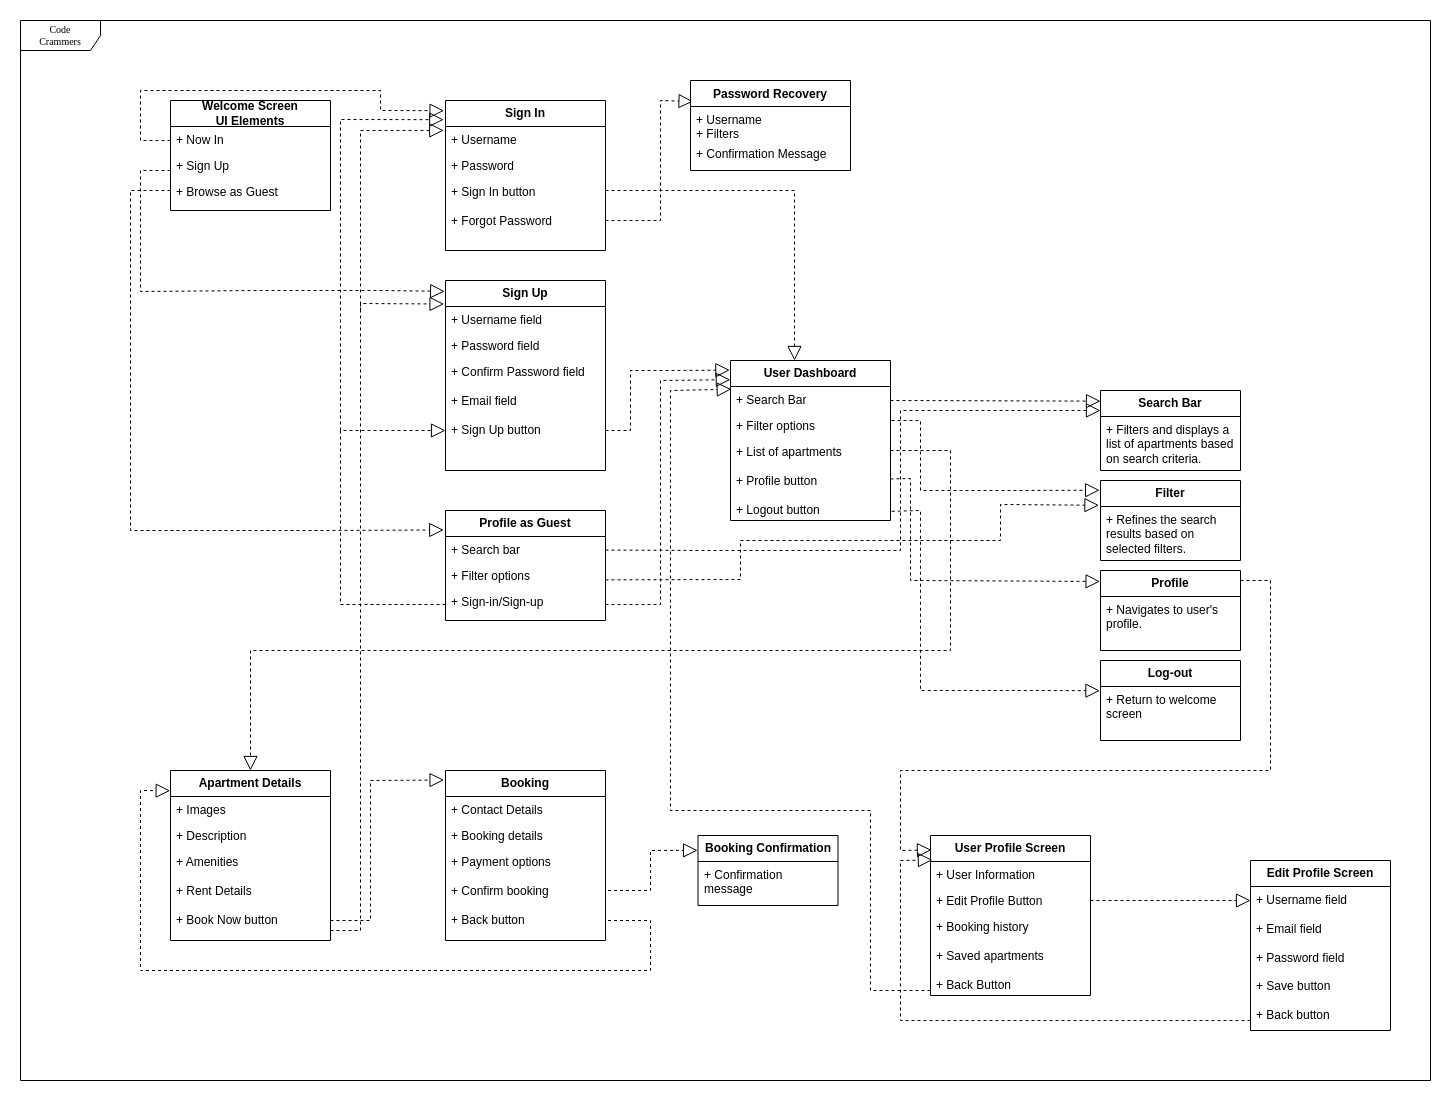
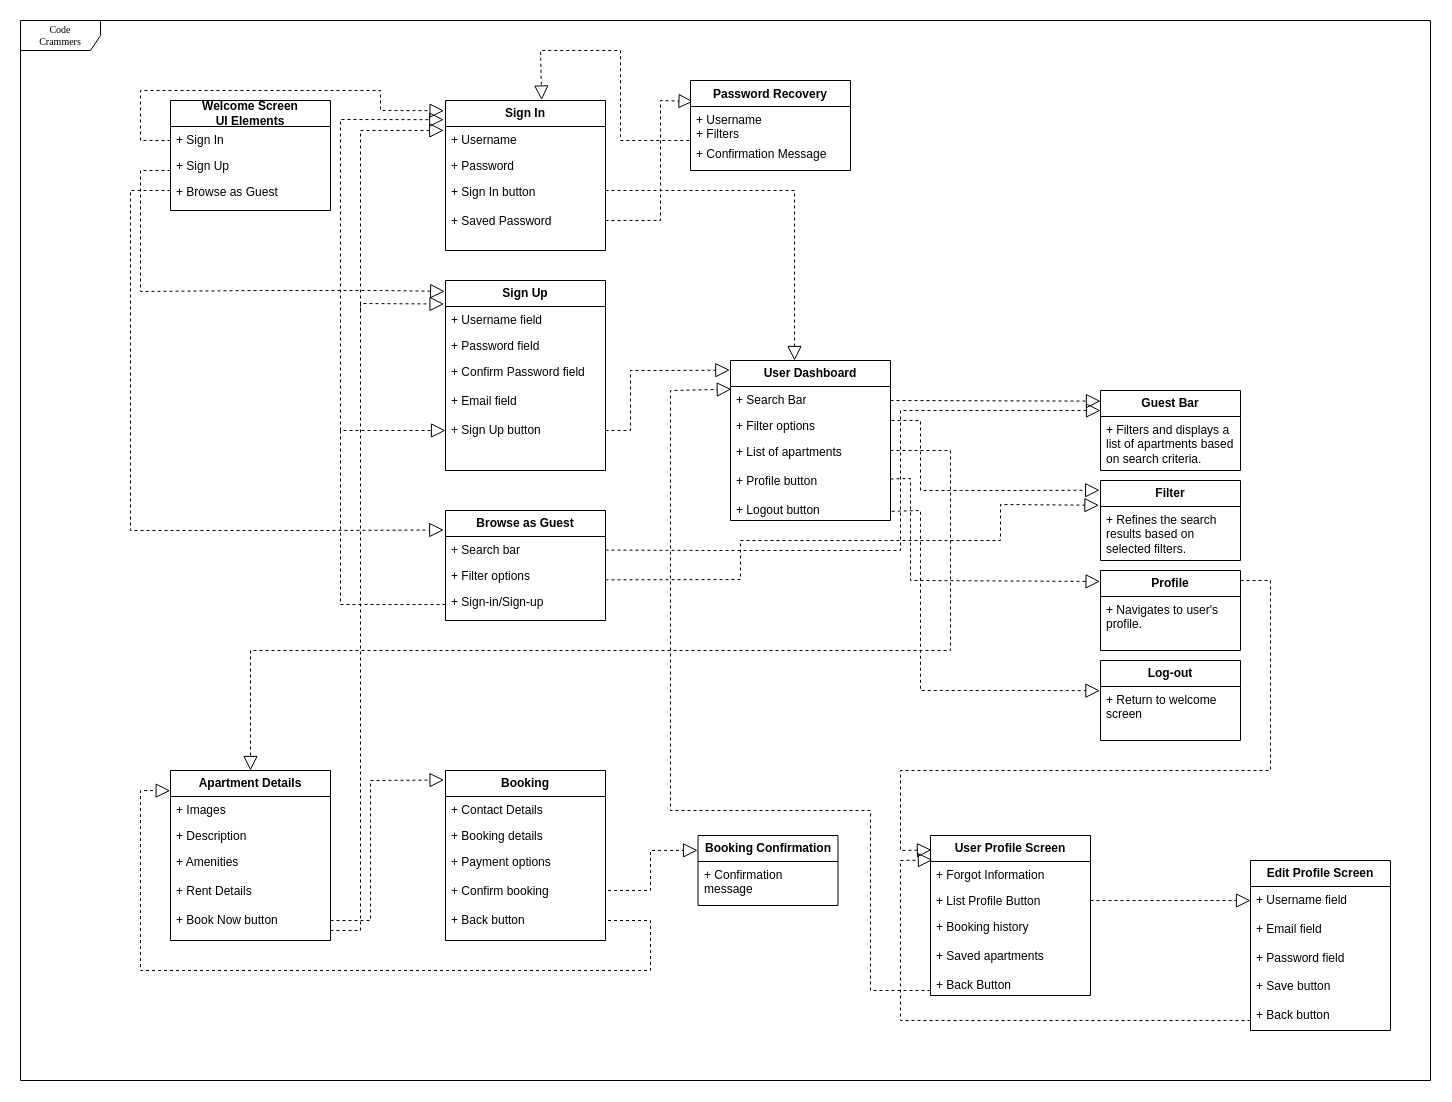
edge "+ Username + Filters" -> "Sign In": added
node "+ Now In": label "+ Now In" -> "+ Sign In"
node "+ Sign In button + Forgot Password": label "+ Sign In button + Forgot Password" -> "+ Sign In button + Saved Password"
node "Search Bar": label "Search Bar" -> "Guest Bar"
edge "+ Sign-in/Sign-up" -> "User Dashboard": removed
node "Profile as Guest": label "Profile as Guest" -> "Browse as Guest"
node "+ User Information": label "+ User Information" -> "+ Forgot Information"
node "+ Edit Profile Button": label "+ Edit Profile Button" -> "+ List Profile Button"
